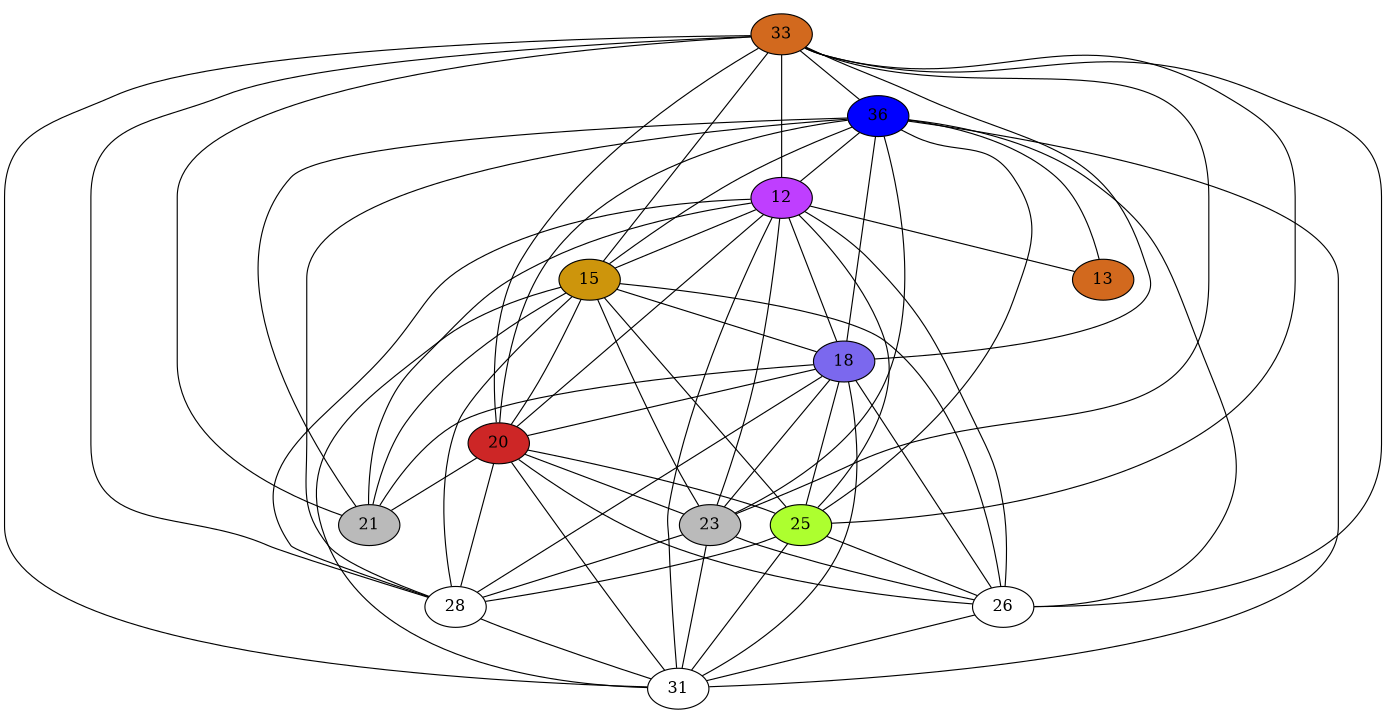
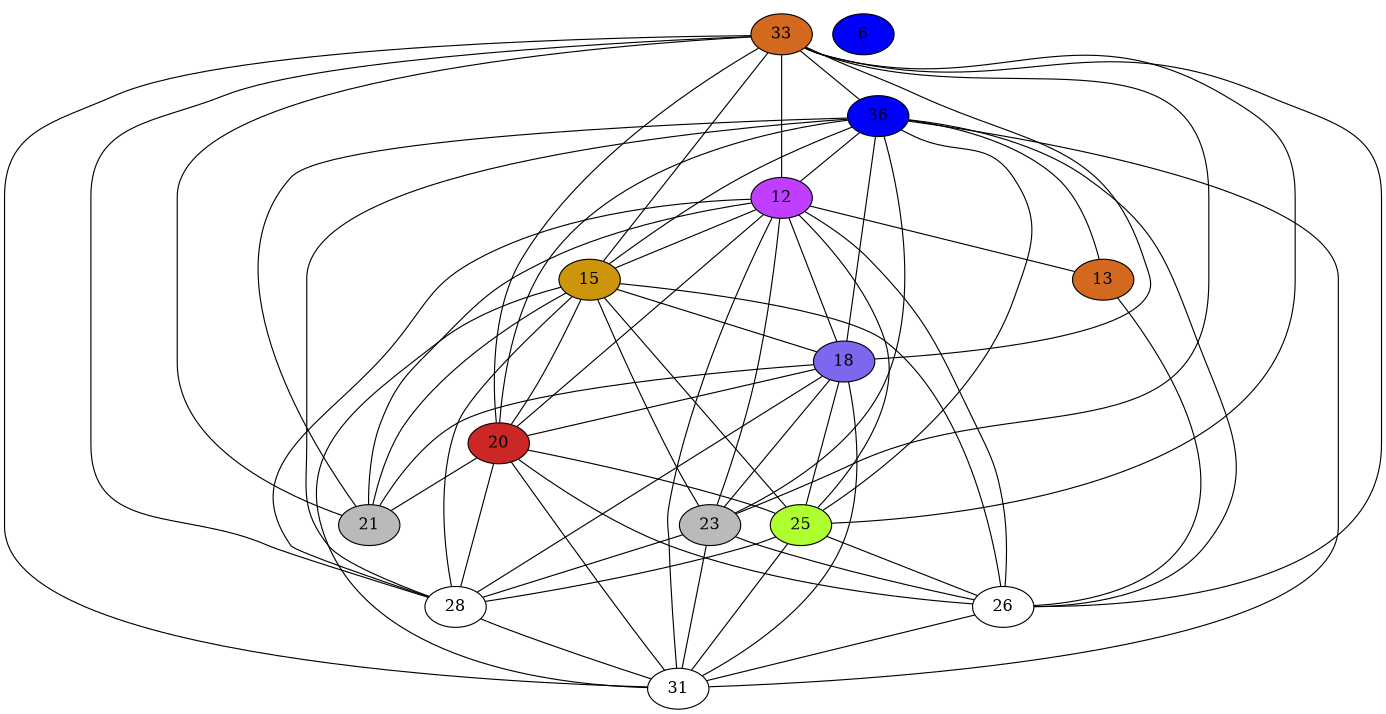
node "6": added
edge "20" -- "23": removed
edge "18" -- "26": now "13" -- "26"
